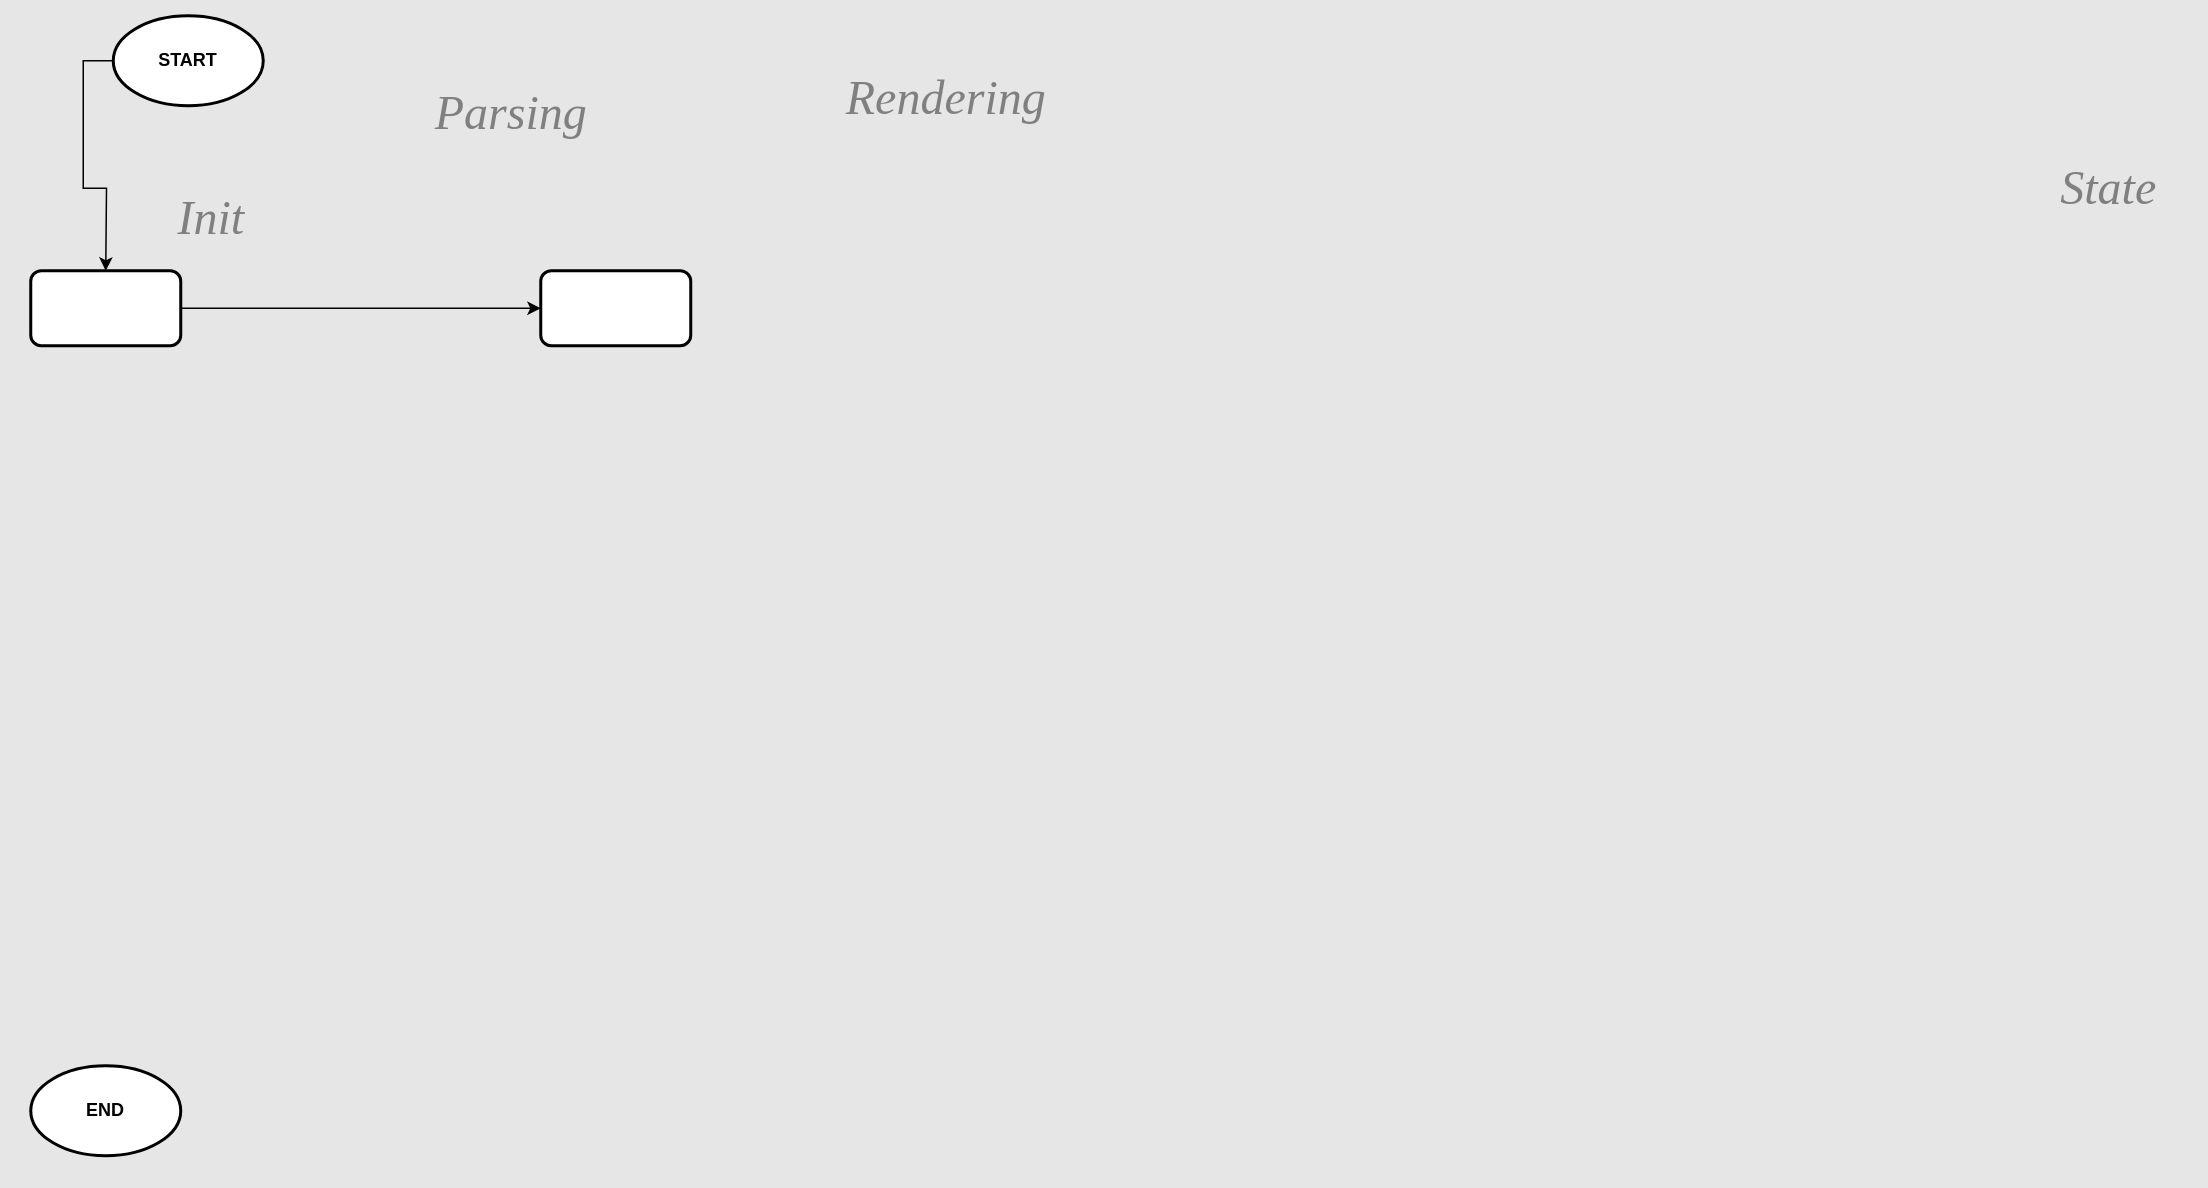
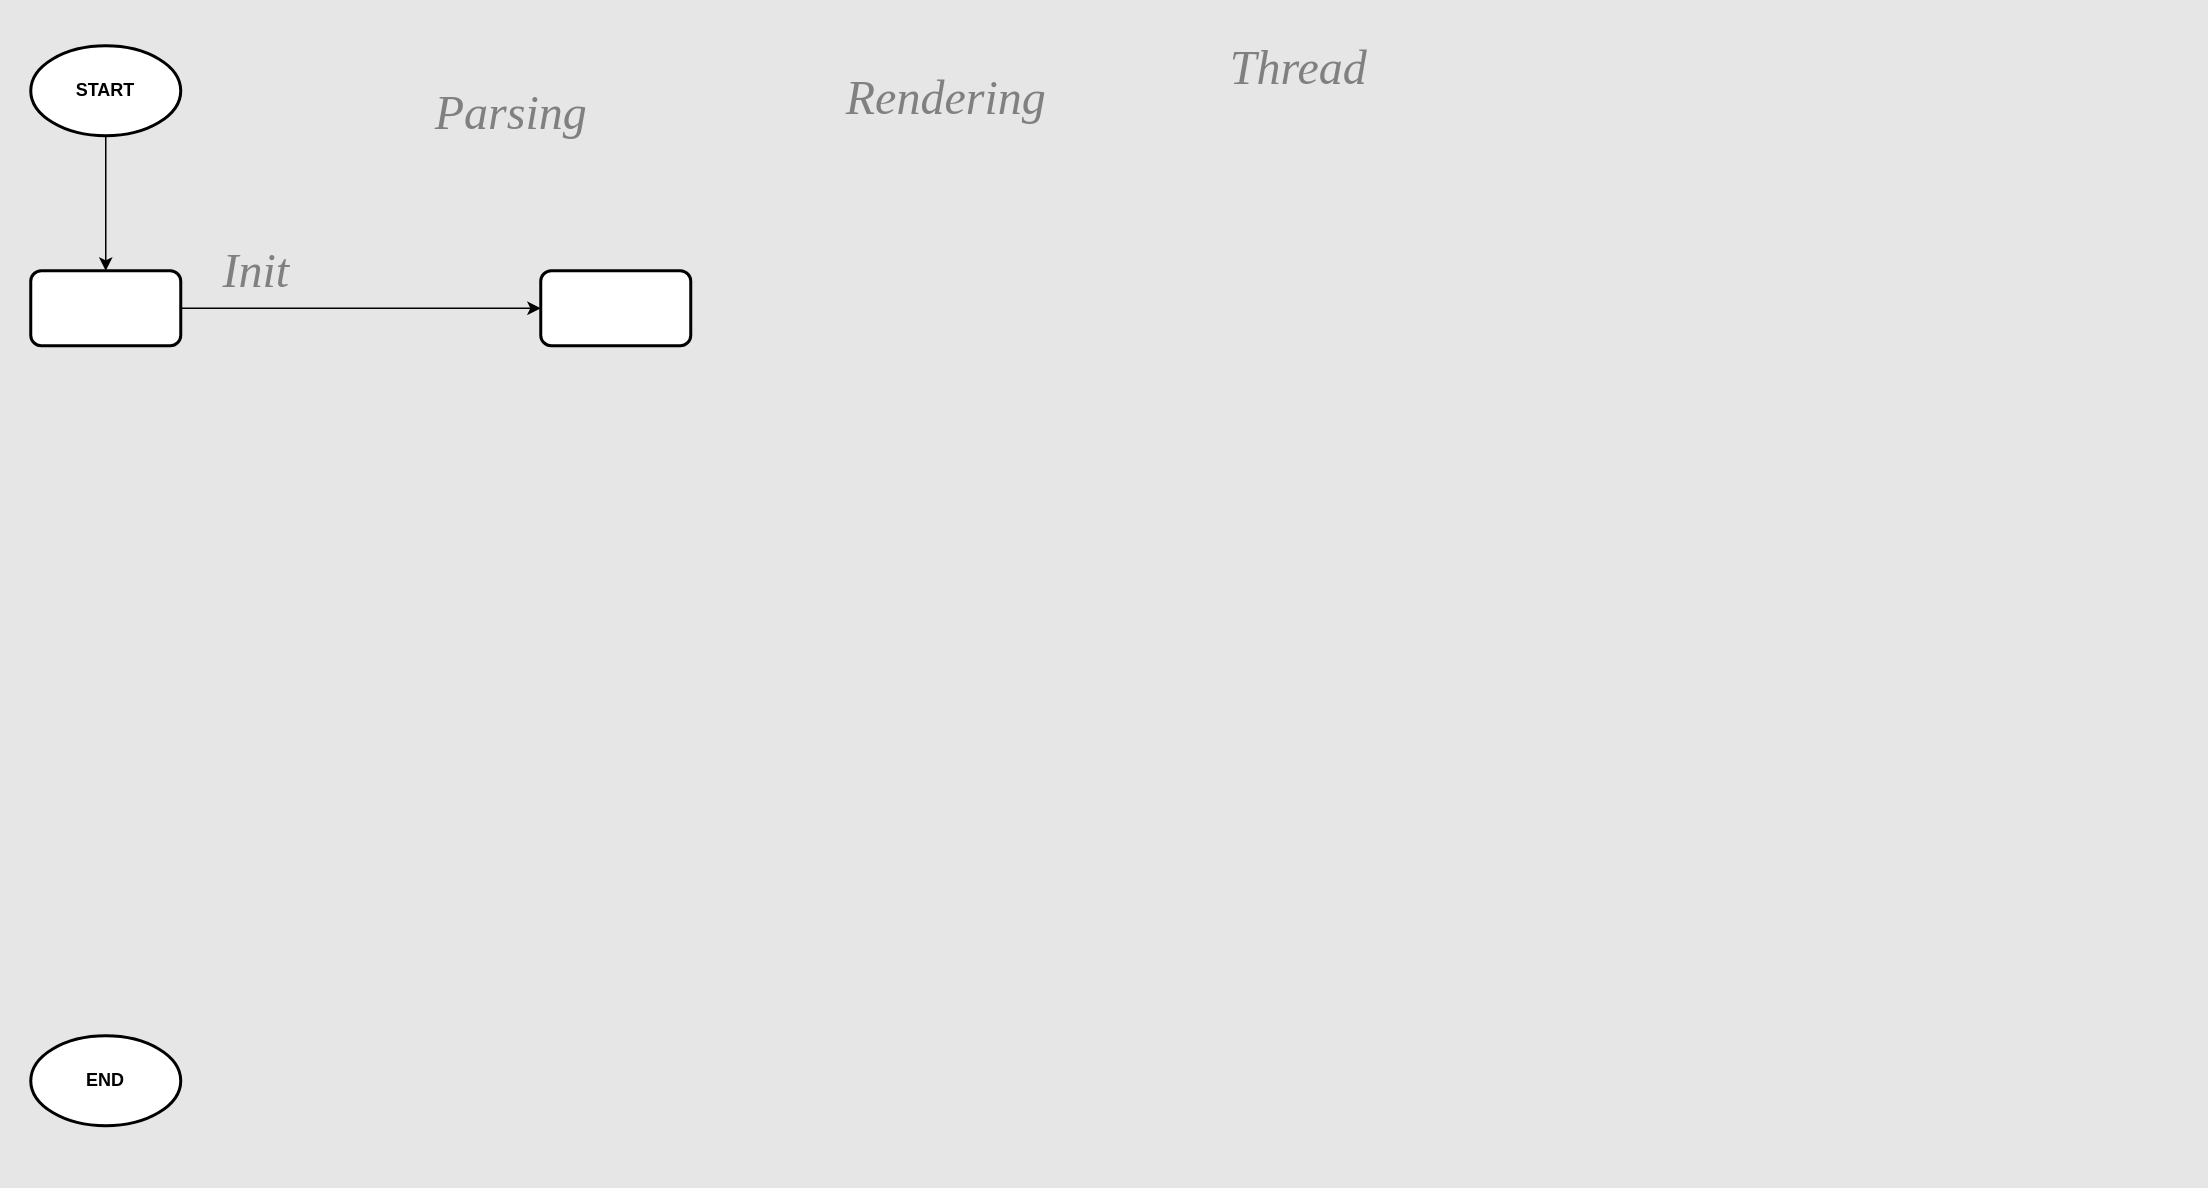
node "START": moved (188, 61) -> (106, 91)
node "Thread": added
node "State": removed
node "Init": moved (211, 218) -> (256, 271)
node "END": moved (106, 1111) -> (106, 1081)
